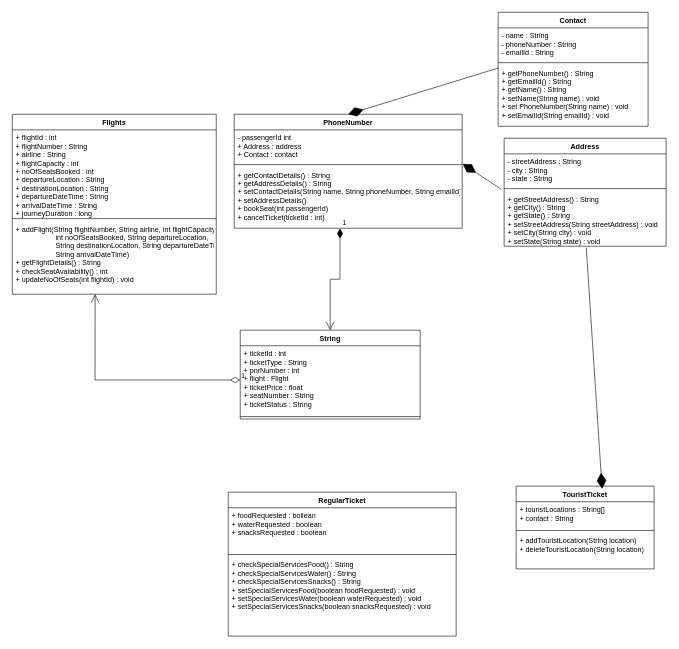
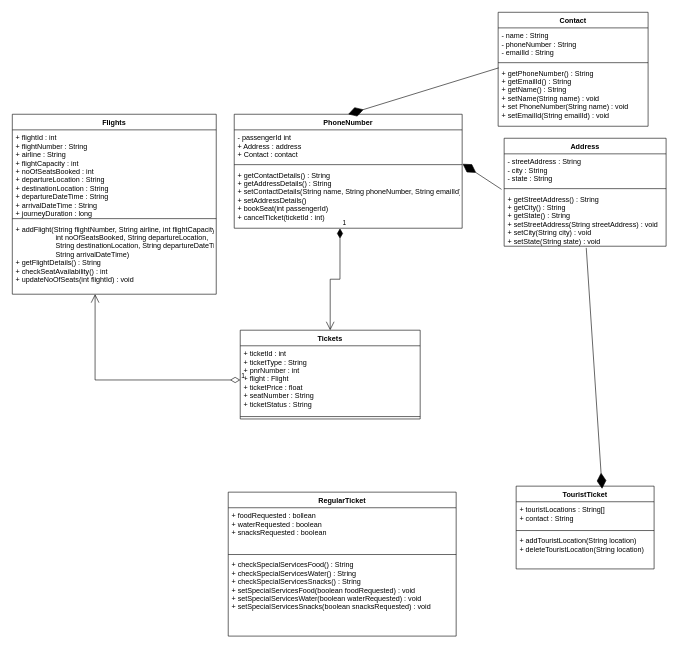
node "String": label "String" -> "Tickets"
